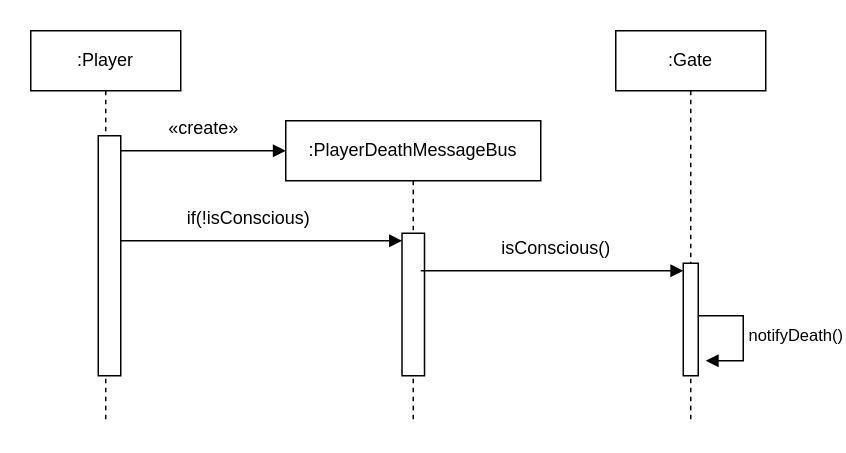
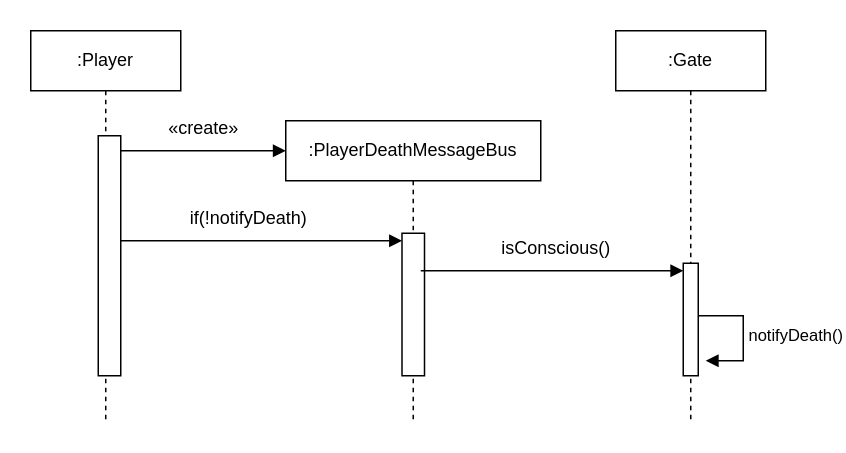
node "if(!isConscious)": label "if(!isConscious)" -> "if(!notifyDeath)"
